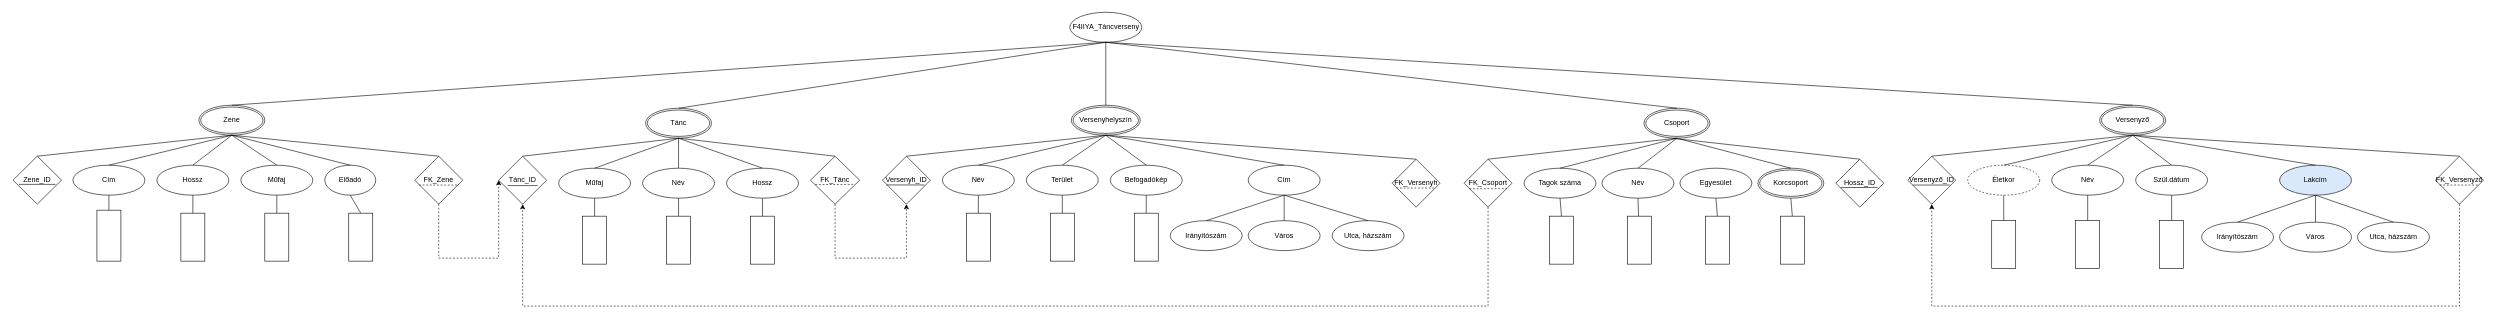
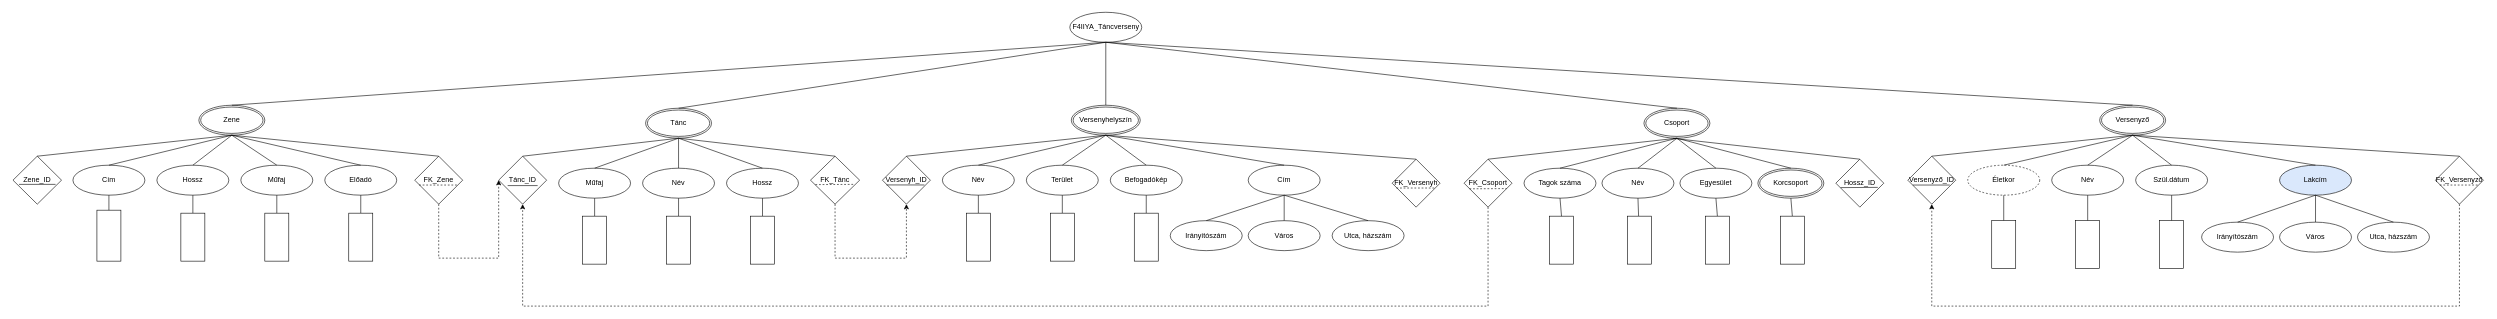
edge "Csoport" -- "Egyesület": added
node "Előadó": size 51x30 -> 72x30
